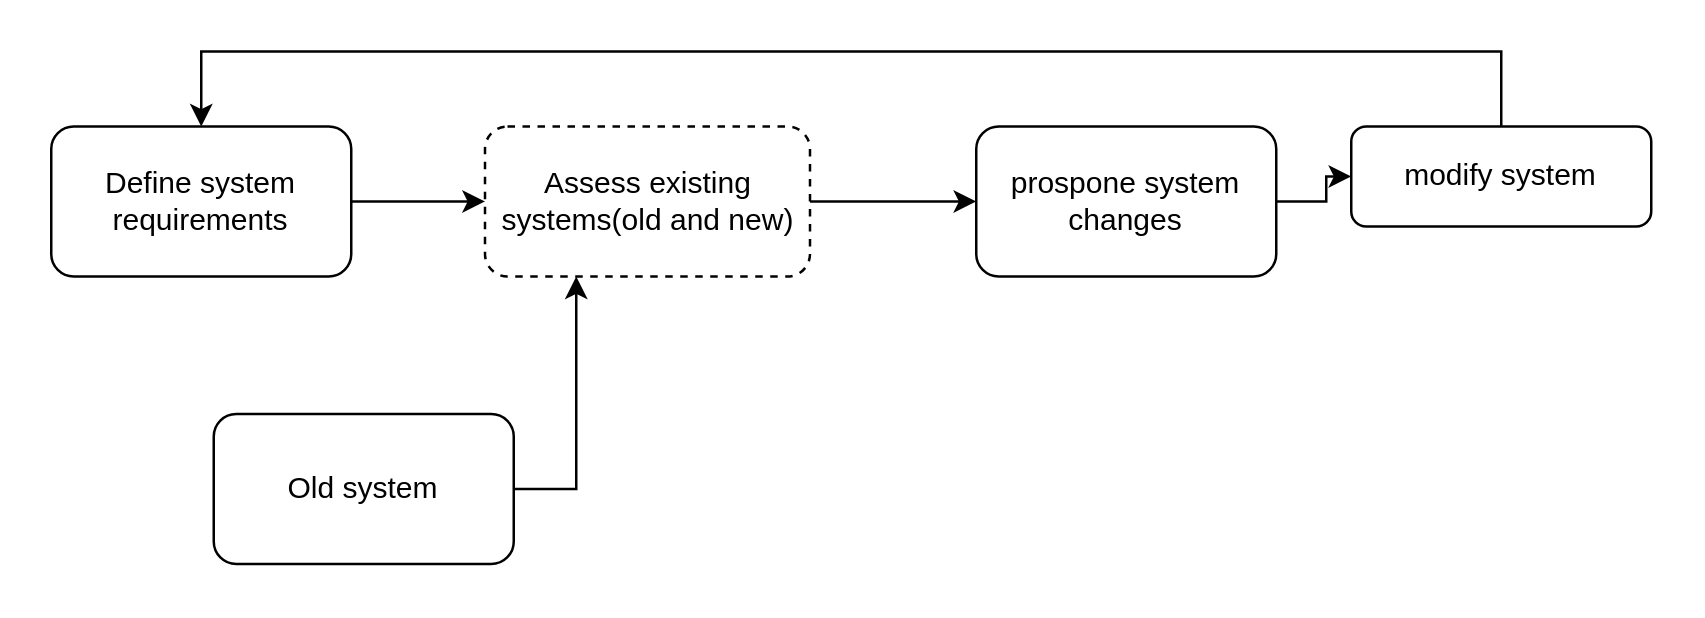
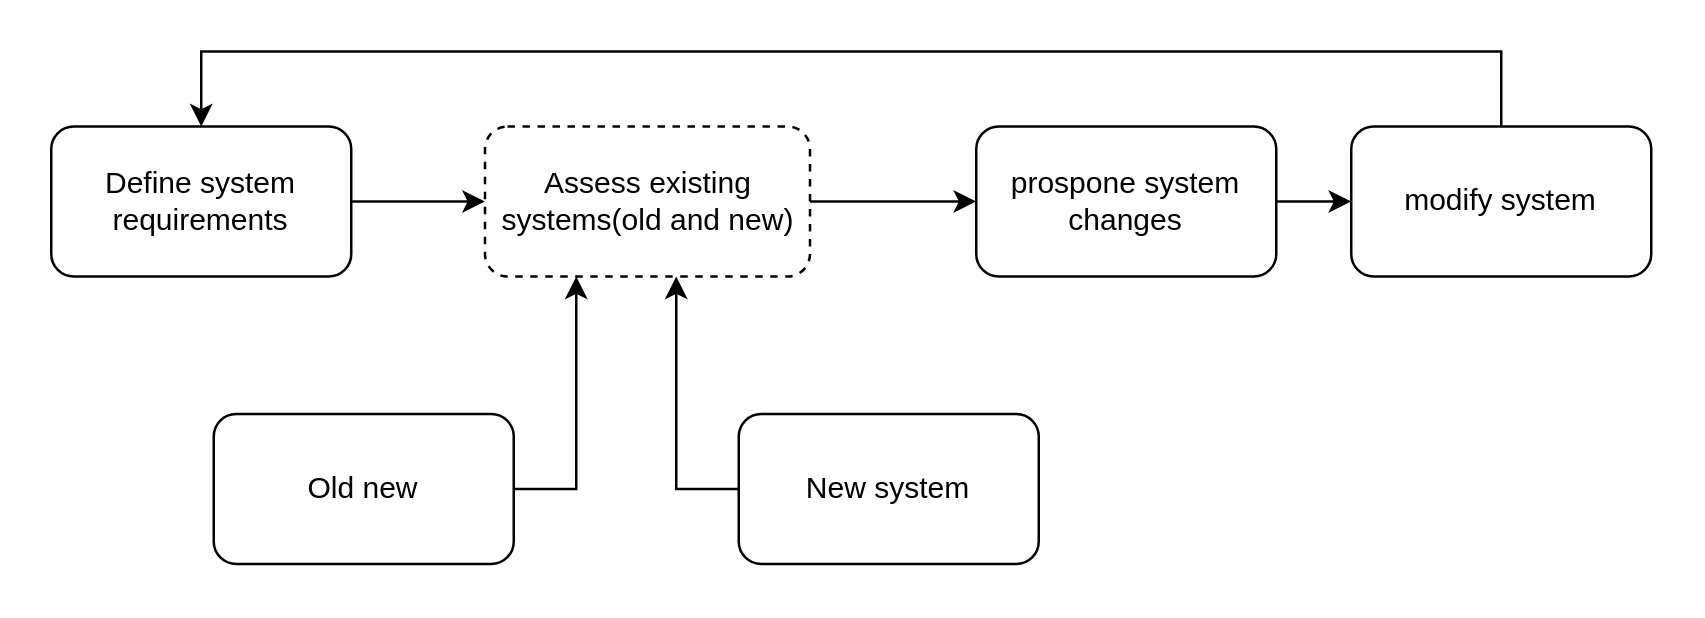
node "modify system": size 300x100 -> 300x150
edge "New system" -> "Assess existing systems(old and new)": added
node "Old system": label "Old system" -> "Old new"
node "New system": added
